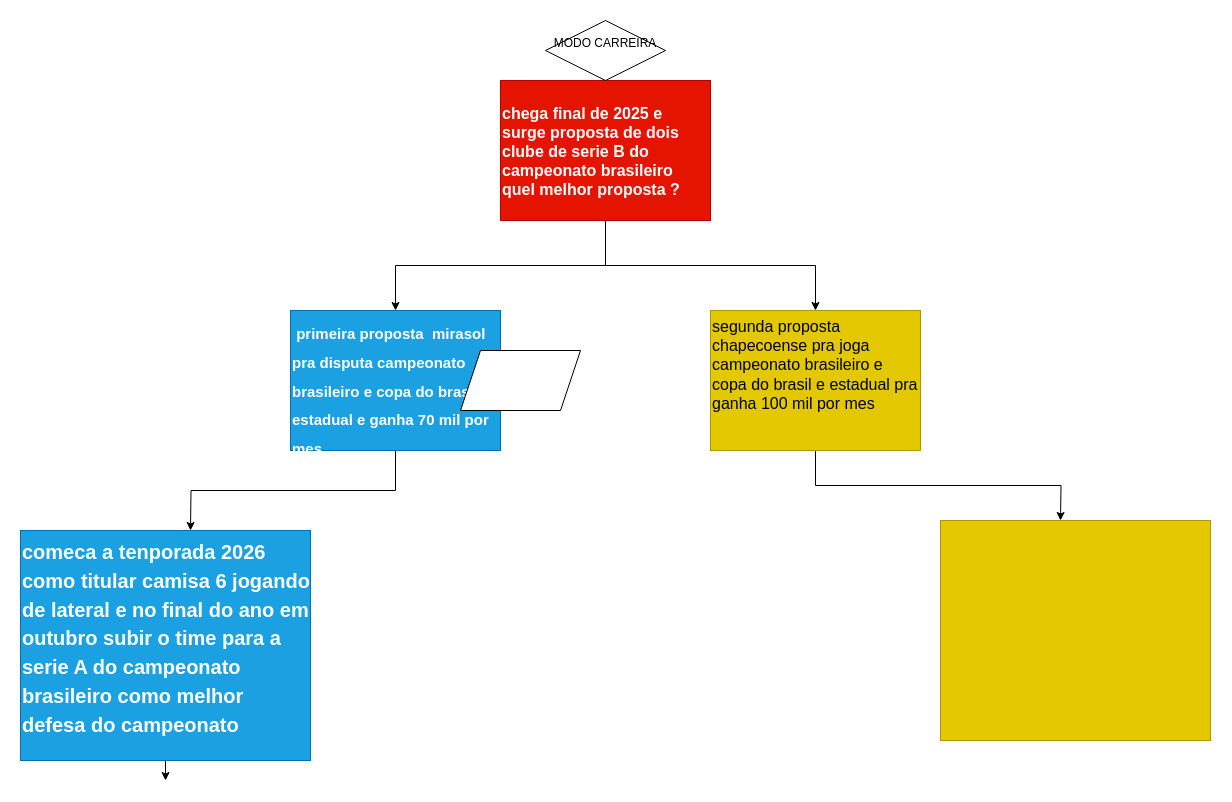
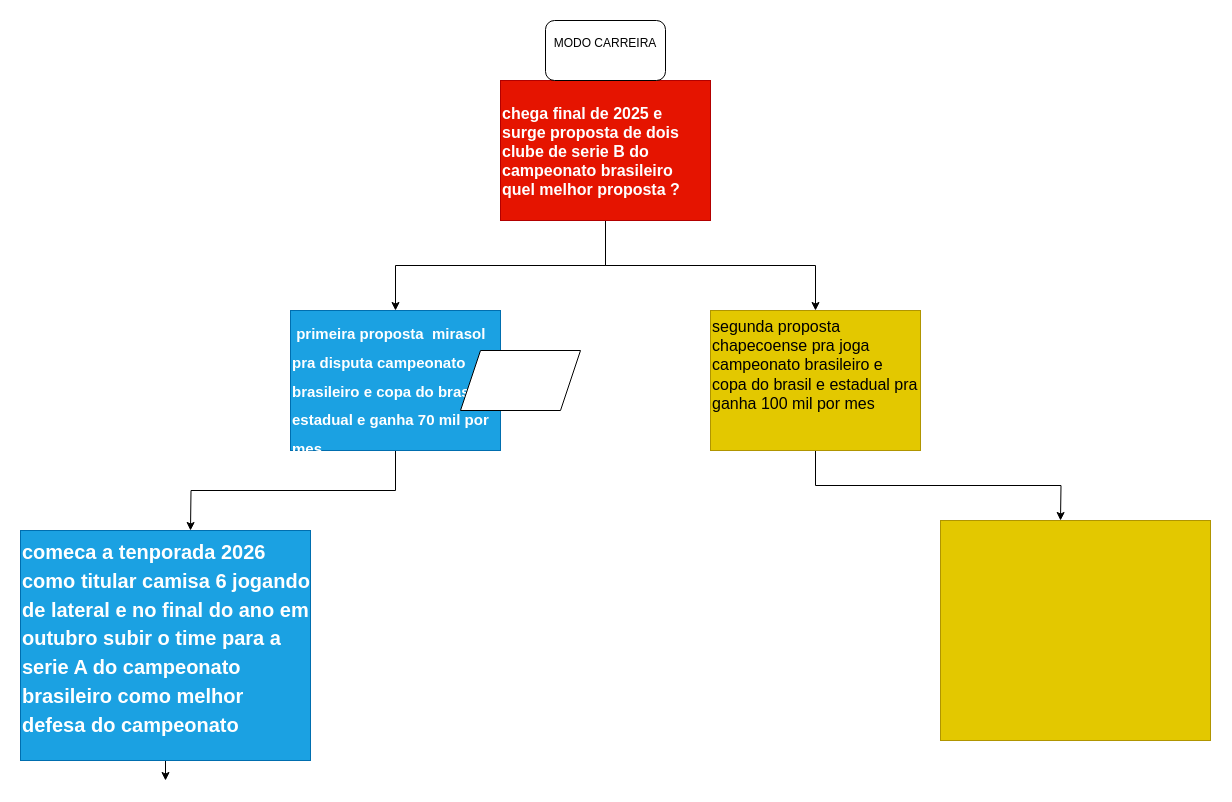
node "MODO CARREIRA": shape diamond -> rounded rectangle
